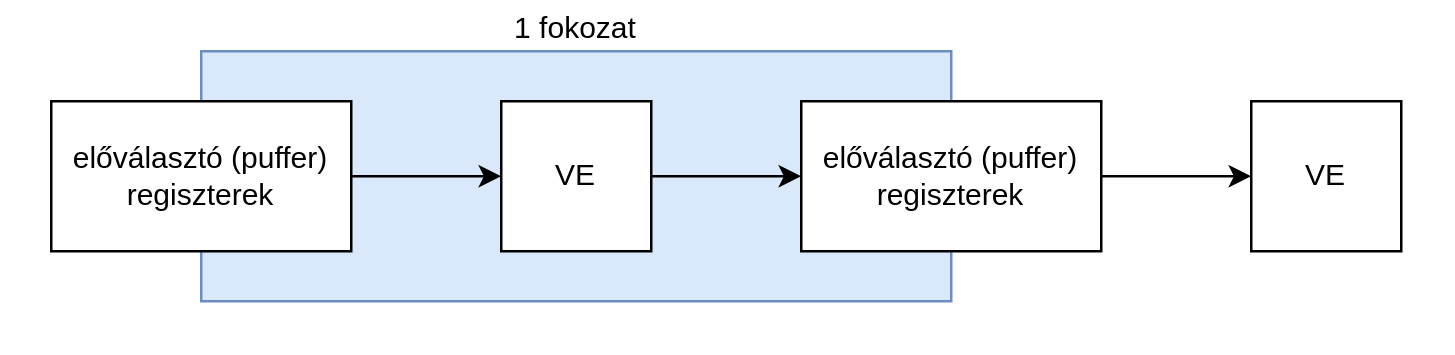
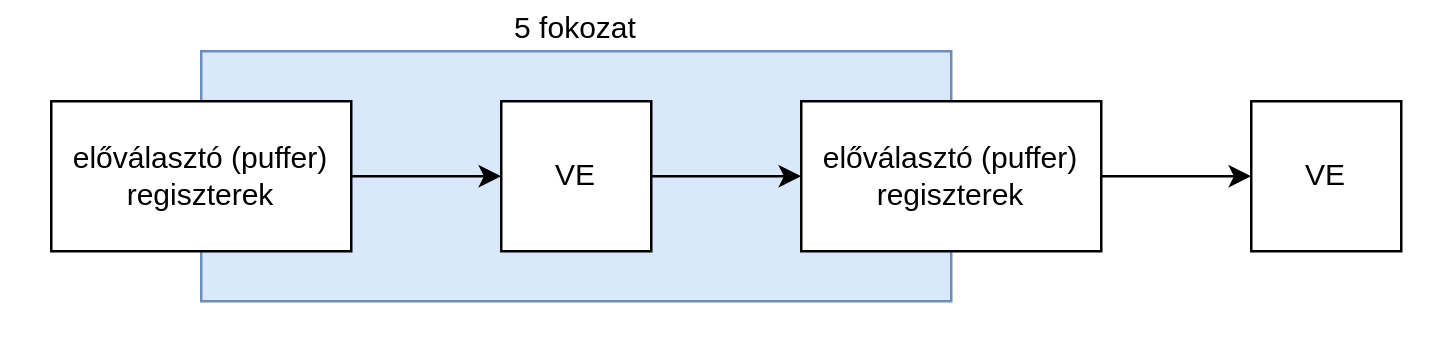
node "1 fokozat": label "1 fokozat" -> "5 fokozat"
